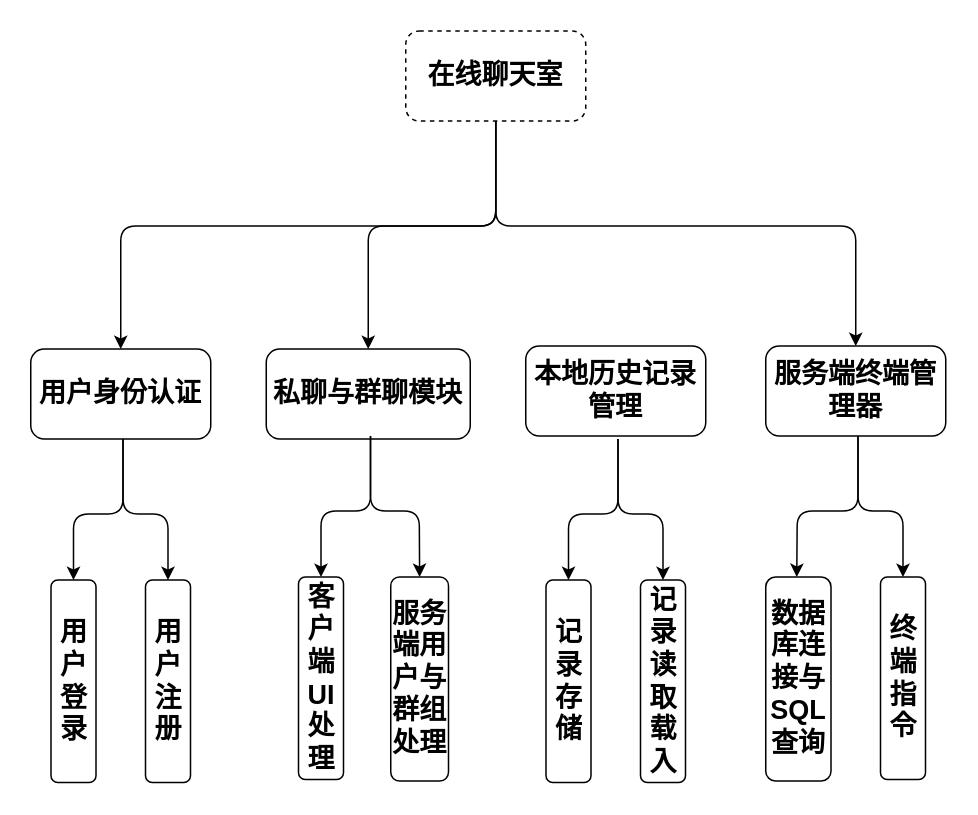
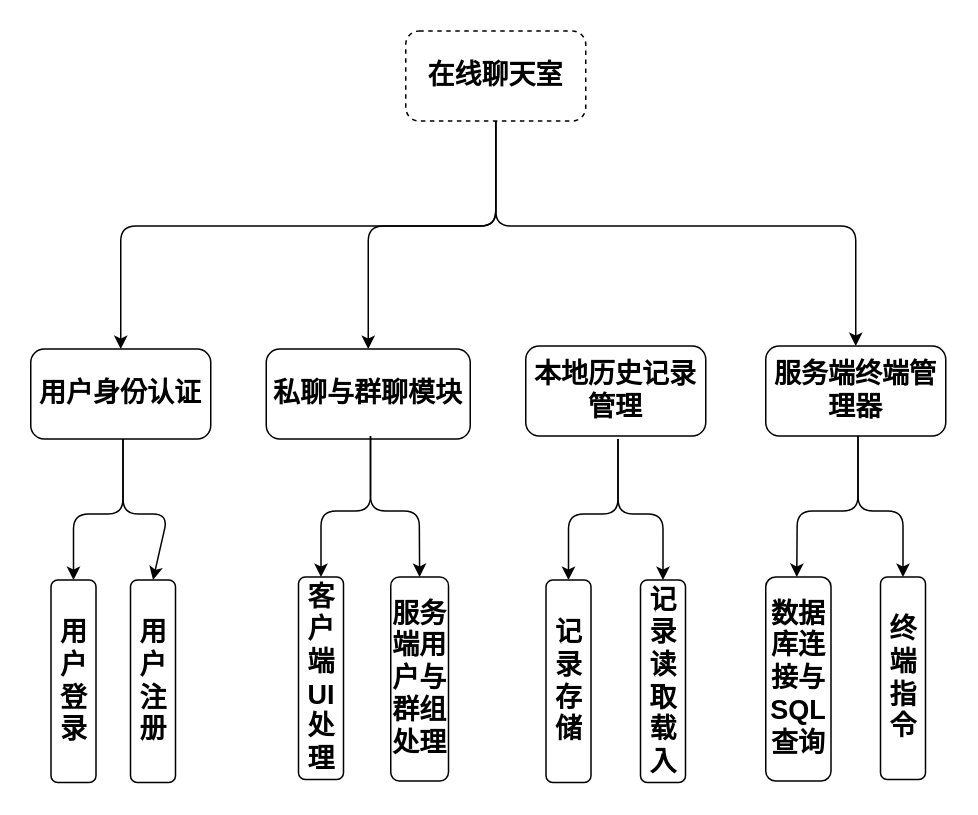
node "用户注册": moved (168, 681) -> (153, 681)
